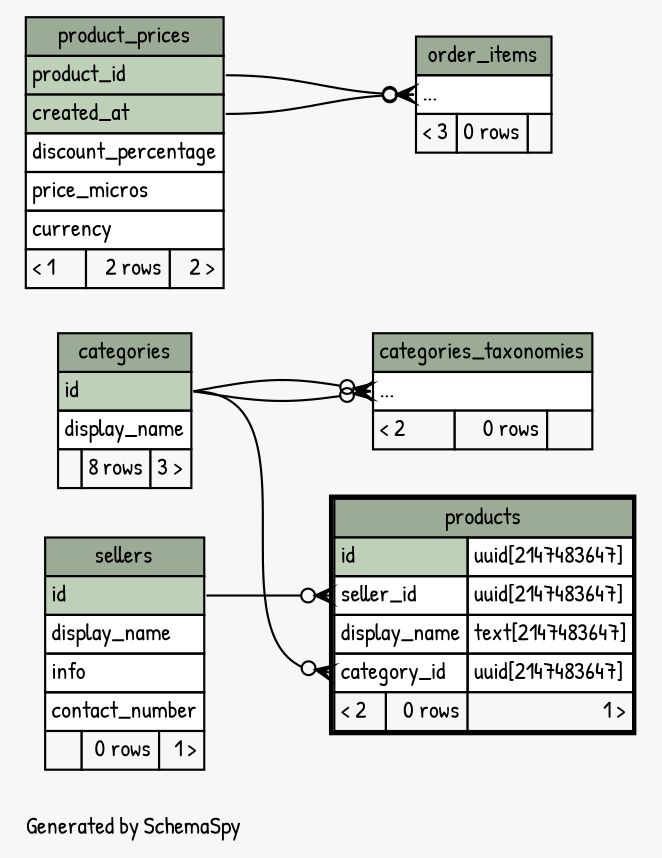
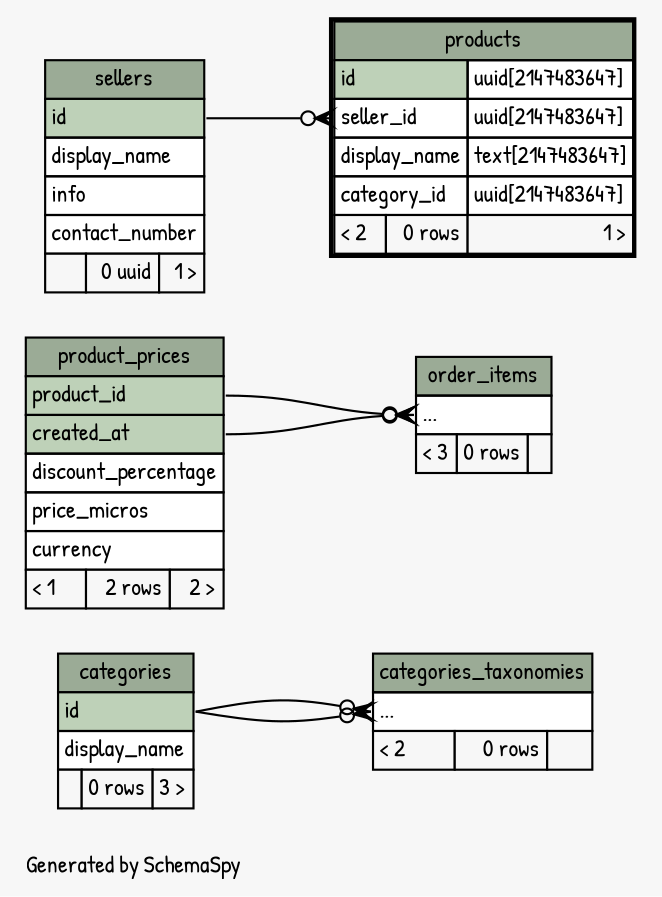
node "categories": text "8 rows" -> "0 rows"
edge "categories" -> "products": removed
node "sellers": text "0 rows" -> "0 uuid"
